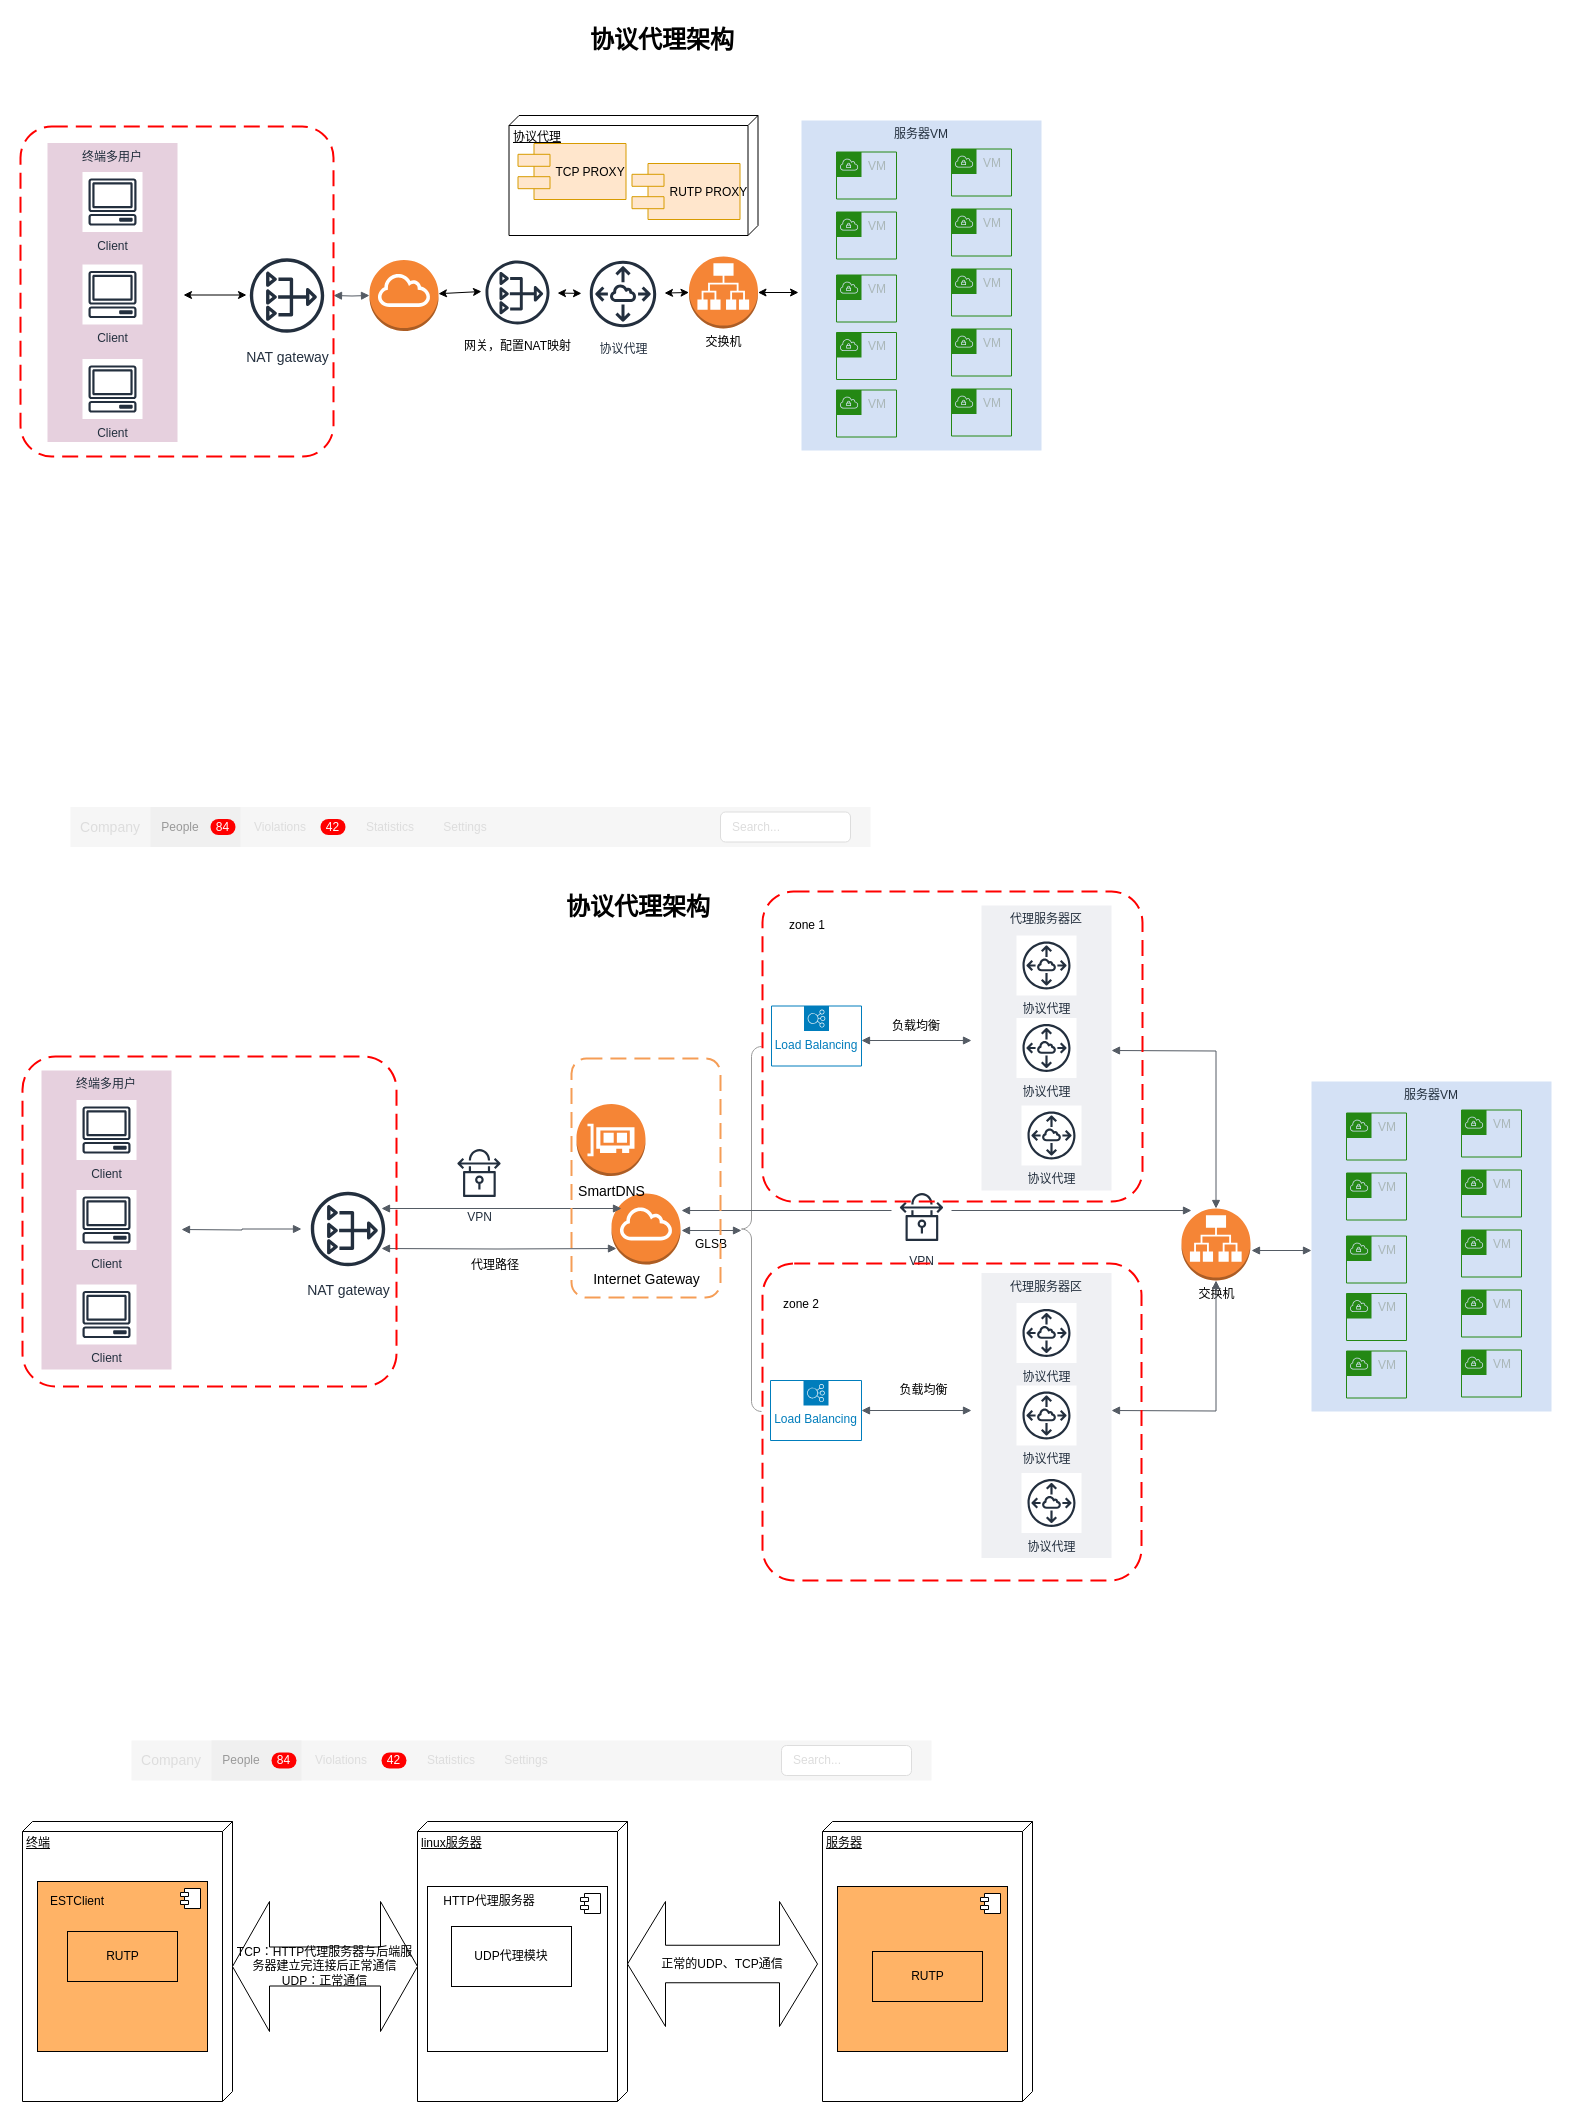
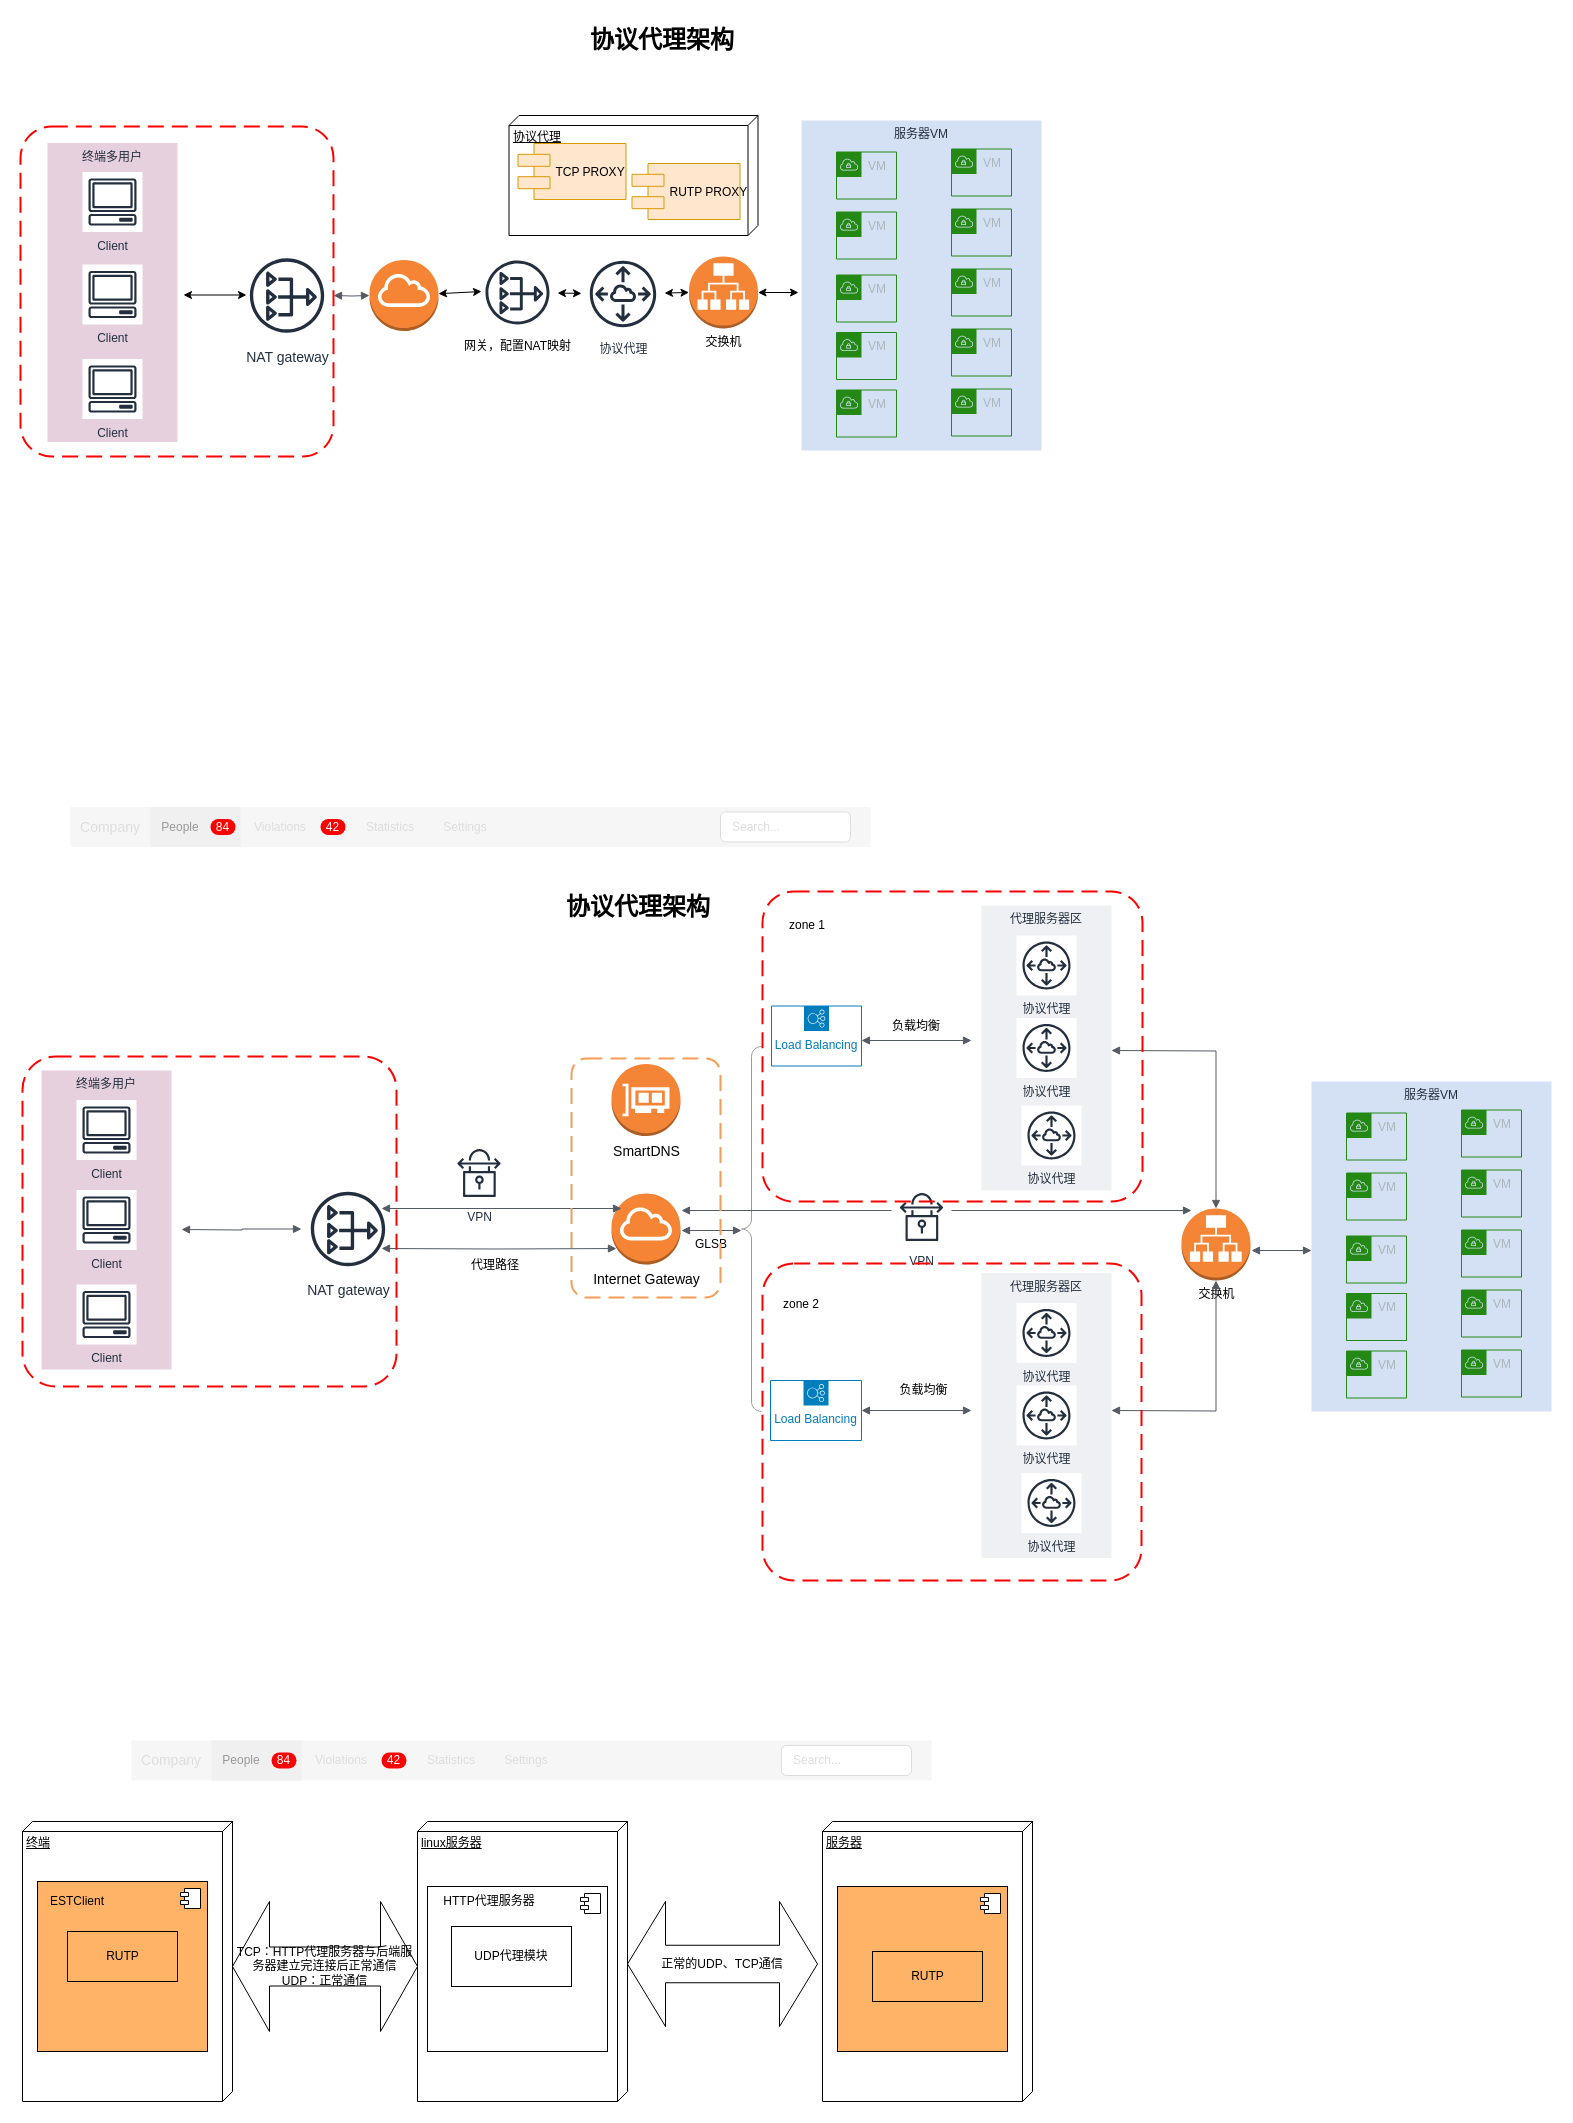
node "SmartDNS": moved (611, 1140) -> (646, 1100)
